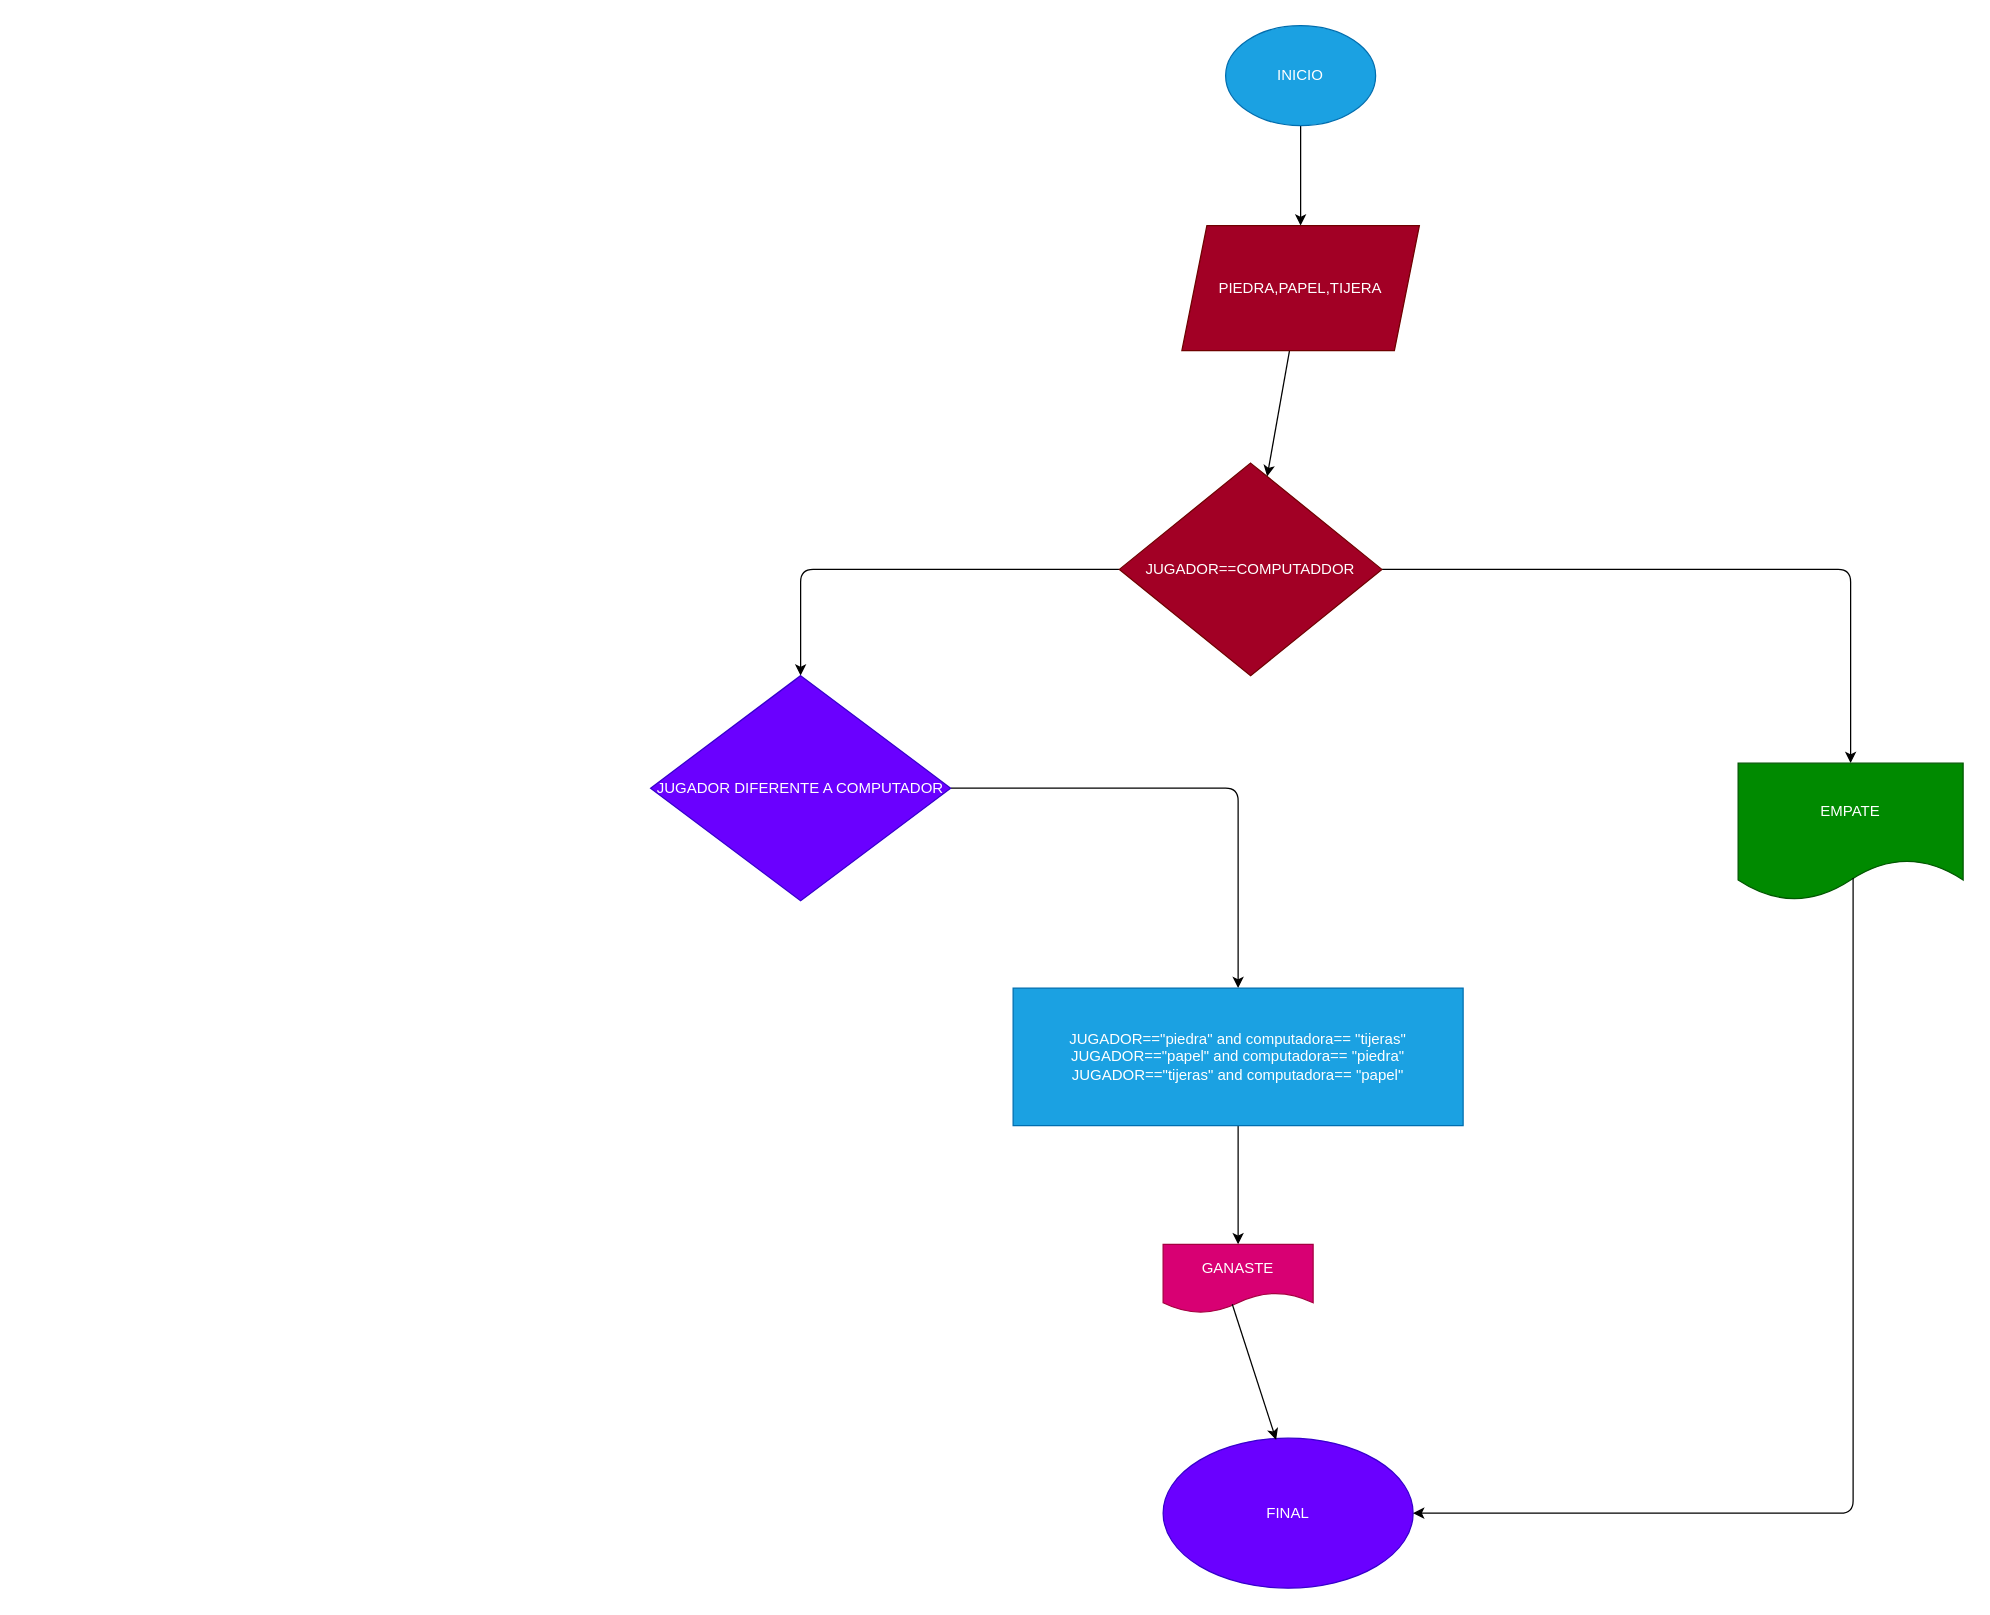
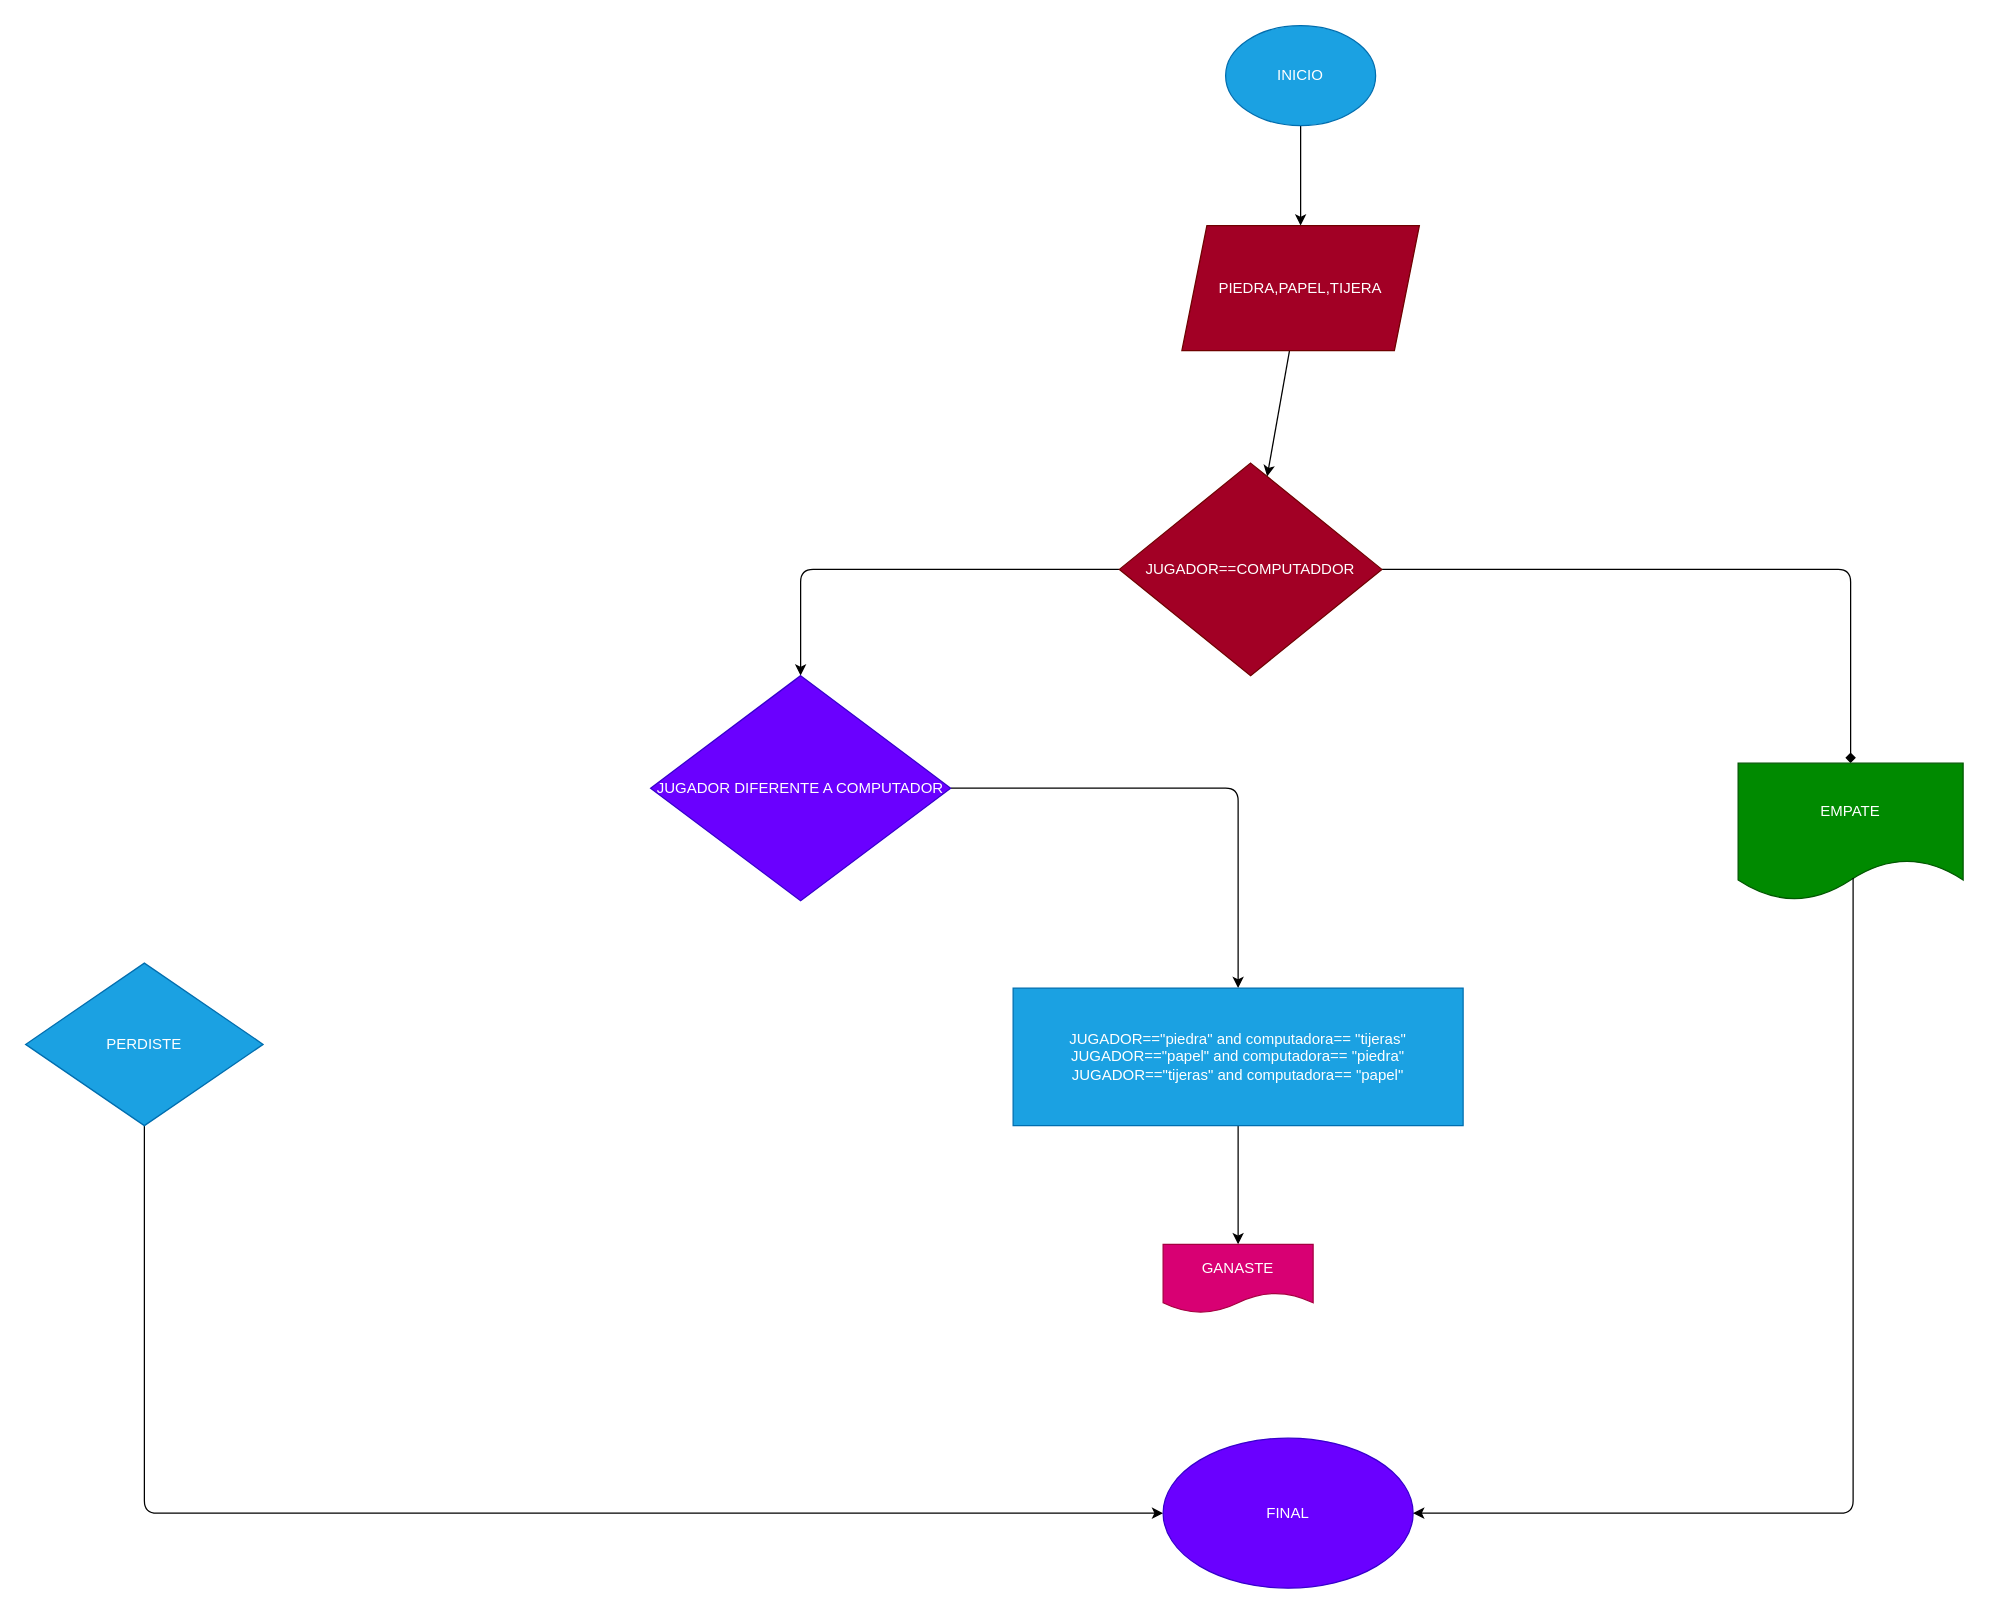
edge "JUGADOR==COMPUTADDOR" -> "EMPATE": arrowhead classic -> diamond
node "PERDISTE": added
edge "GANASTE" -> "FINAL": removed
edge "PERDISTE" -> "FINAL": added
